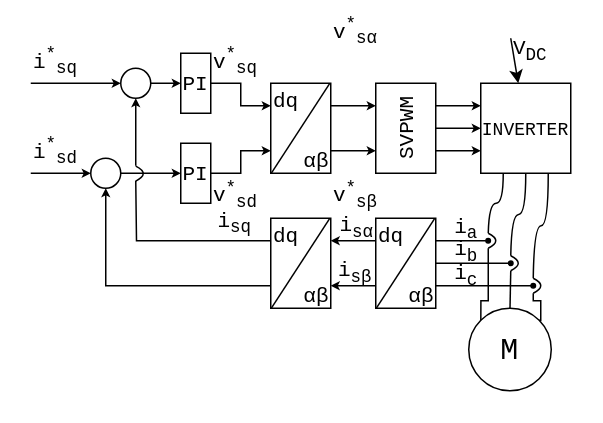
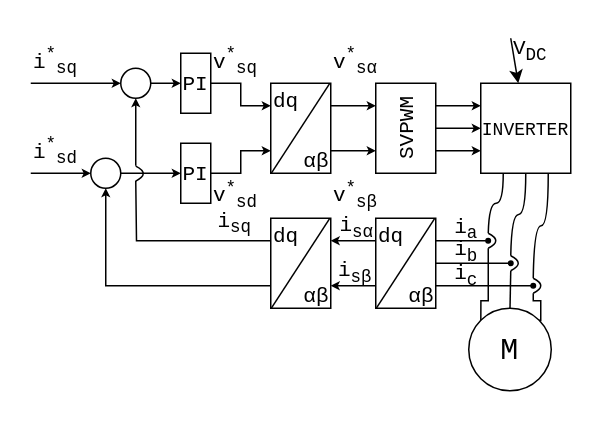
node "v*sα": moved (361, 31) -> (361, 61)
